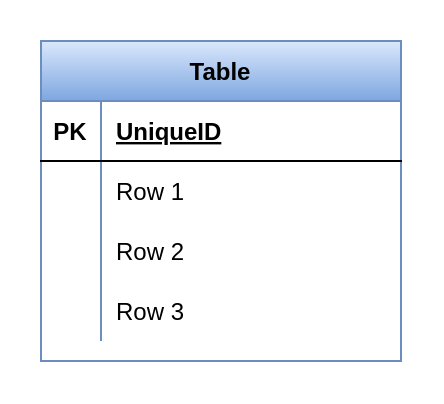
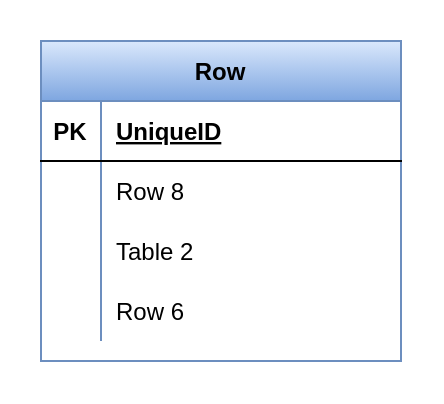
node "Table": label "Table" -> "Row"
node "Row 1": label "Row 1" -> "Row 8"
node "Row 2": label "Row 2" -> "Table 2"
node "Row 3": label "Row 3" -> "Row 6"
